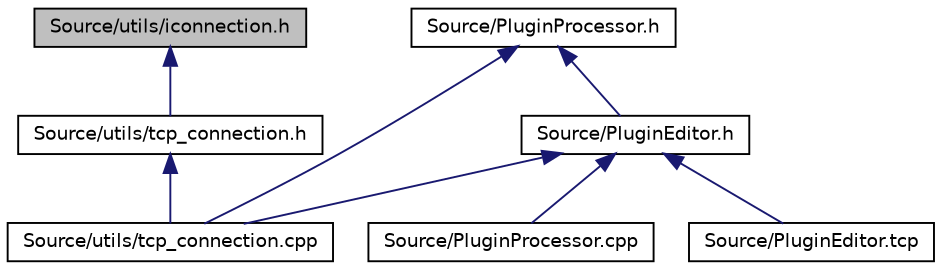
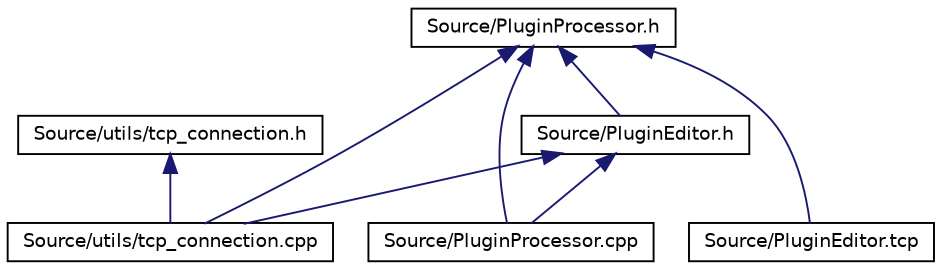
node "Source/utils/iconnection.h": removed
edge "Source/PluginProcessor.cpp" -> "Source/PluginProcessor.h": added
edge "Source/PluginEditor.tcp" -> "Source/PluginEditor.h": now "Source/PluginEditor.tcp" -> "Source/PluginProcessor.h"
